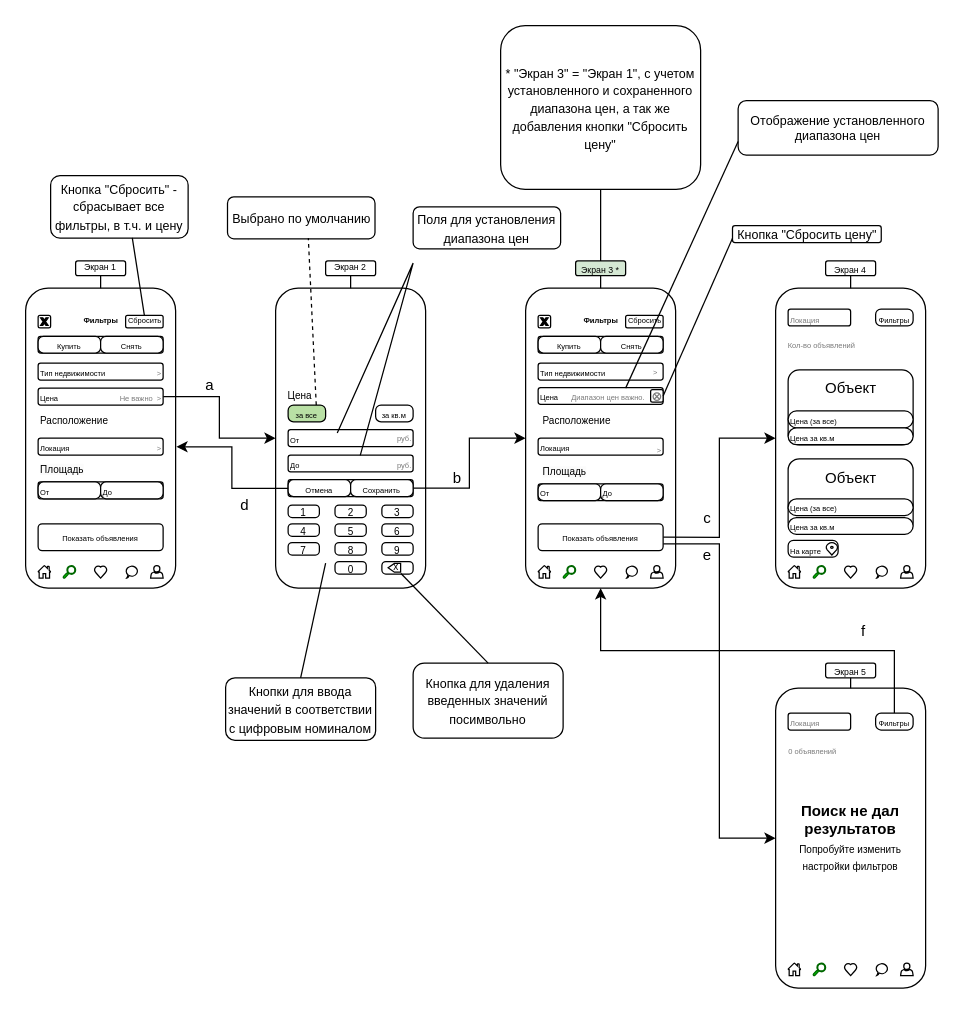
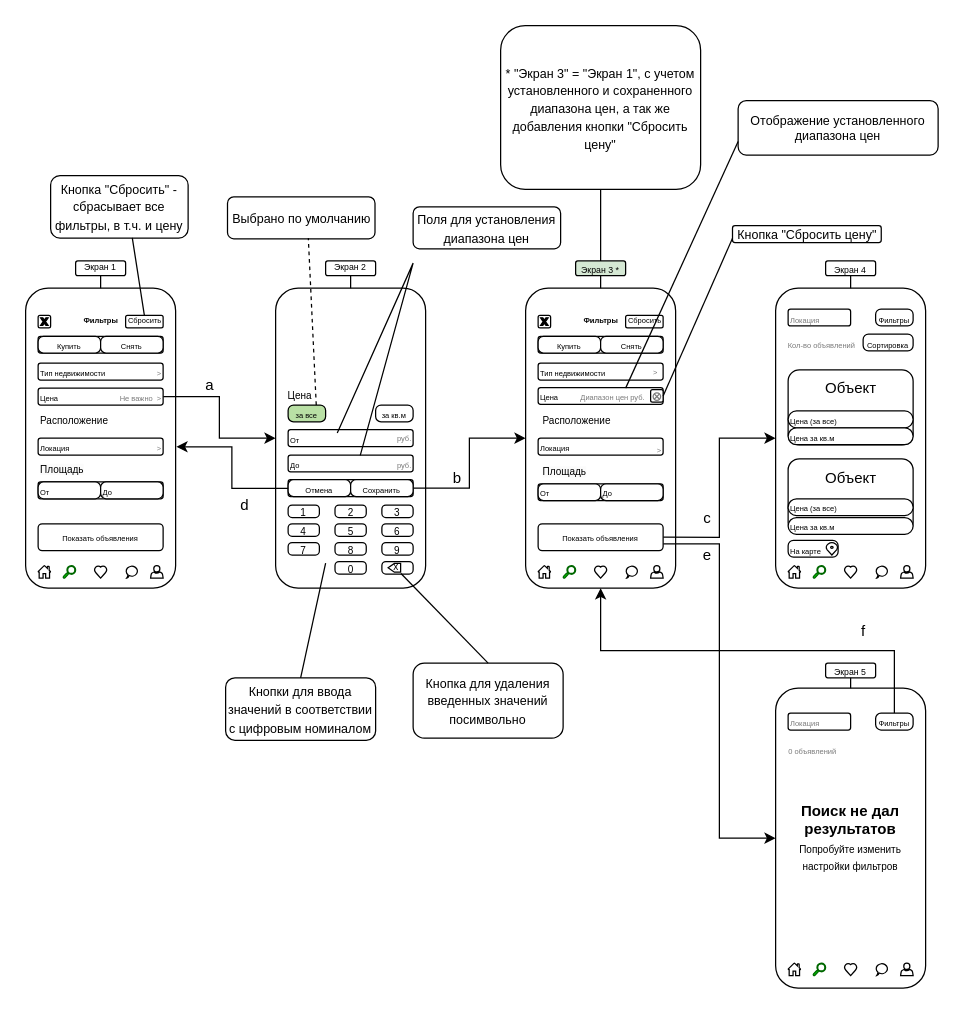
node "Сортировка": added
node "Диапазон цен важно.": label "Диапазон цен важно." -> "Диапазон цен руб."
